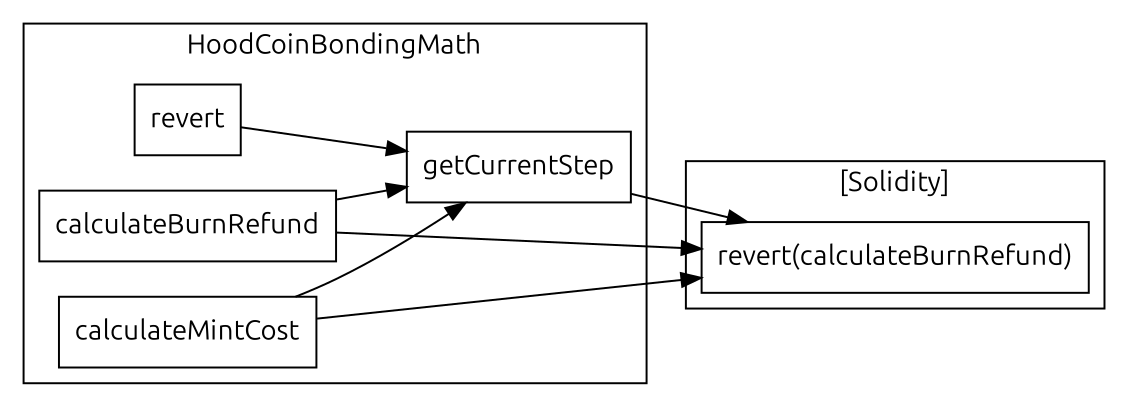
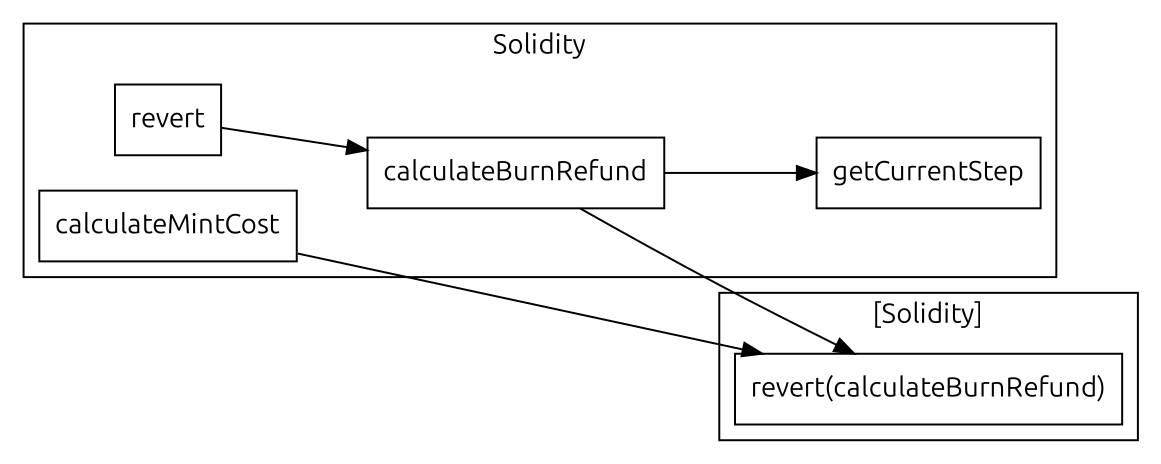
cluster "HoodCoinBondingMath": label "HoodCoinBondingMath" -> "Solidity"
edge "revert" -> "getCurrentStep": now "revert" -> "calculateBurnRefund"
edge "getCurrentStep" -> "revert(calculateBurnRefund)": removed
edge "calculateMintCost" -> "getCurrentStep": removed
